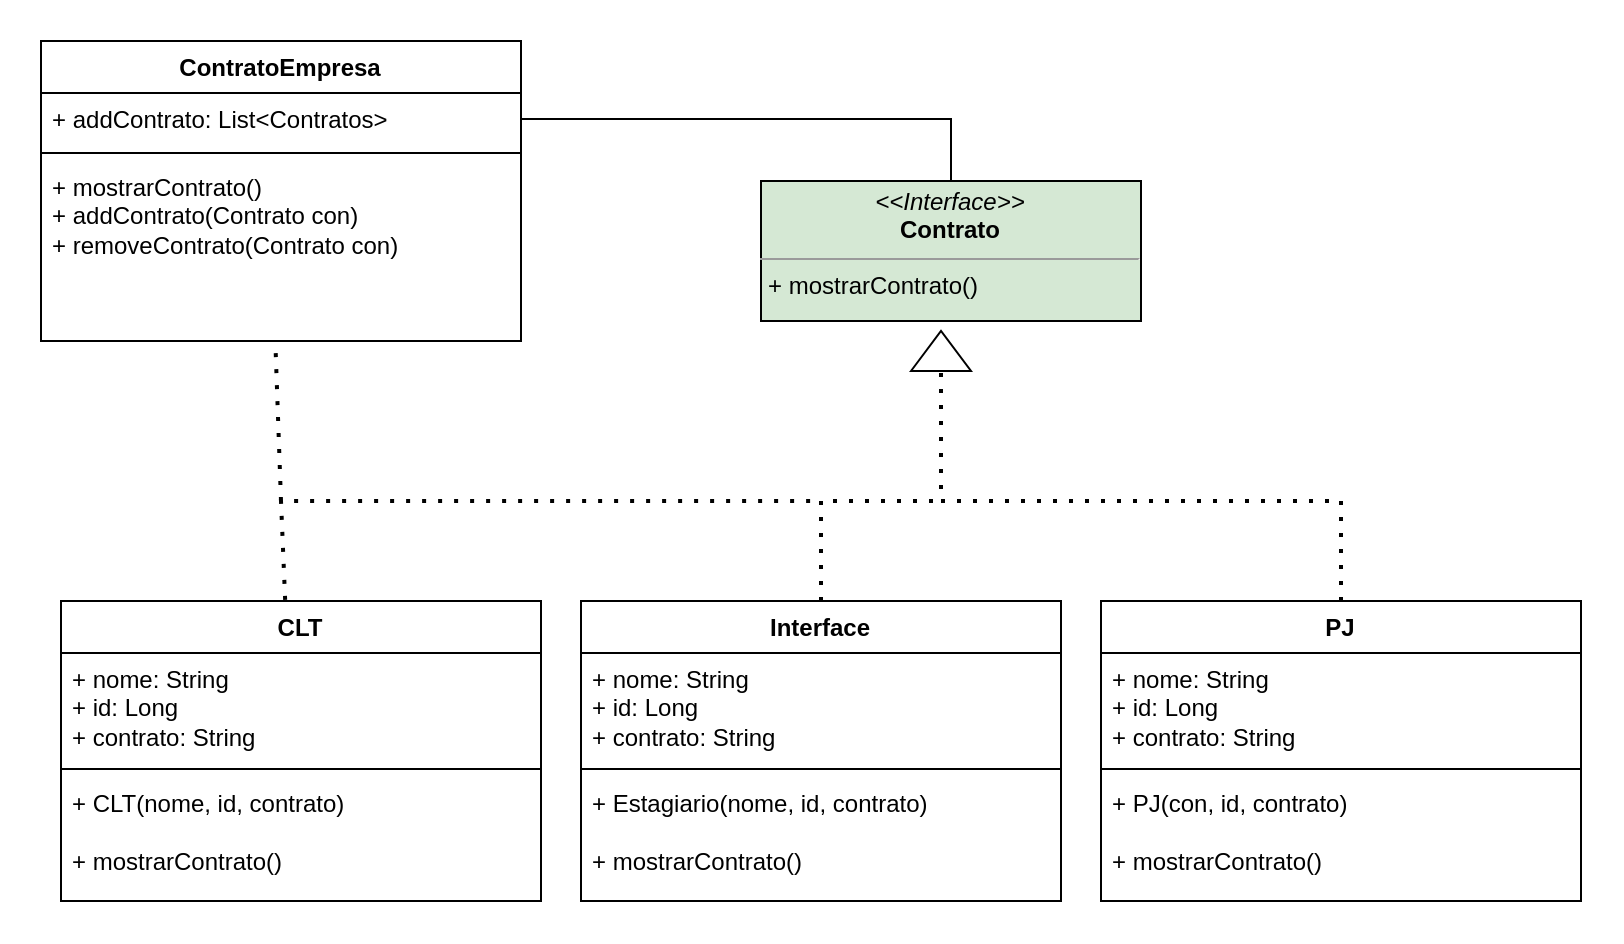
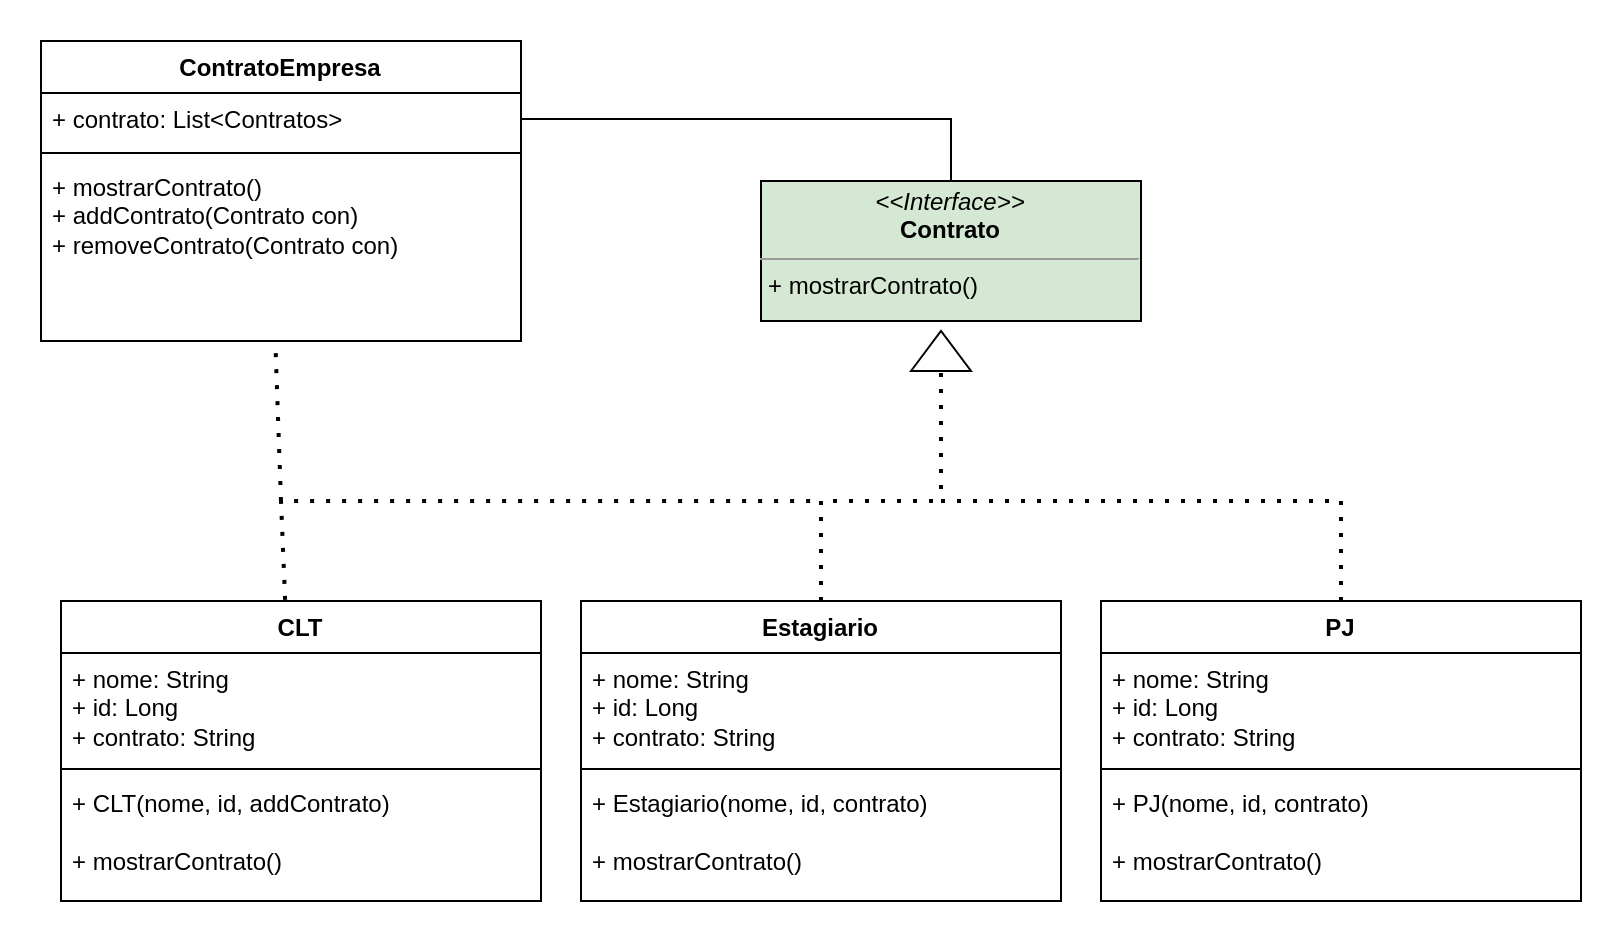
node "+ addContrato: List<Contratos>": label "+ addContrato: List<Contratos>" -> "+ contrato: List<Contratos>"
node "Interface": label "Interface" -> "Estagiario"
node "+ CLT(nome, id, contrato) + mostrarContrato()": label "+ CLT(nome, id, contrato) + mostrarContrato()" -> "+ CLT(nome, id, addContrato) + mostrarContrato()"
node "+ PJ(con, id, contrato) + mostrarContrato()": label "+ PJ(con, id, contrato) + mostrarContrato()" -> "+ PJ(nome, id, contrato) + mostrarContrato()"
